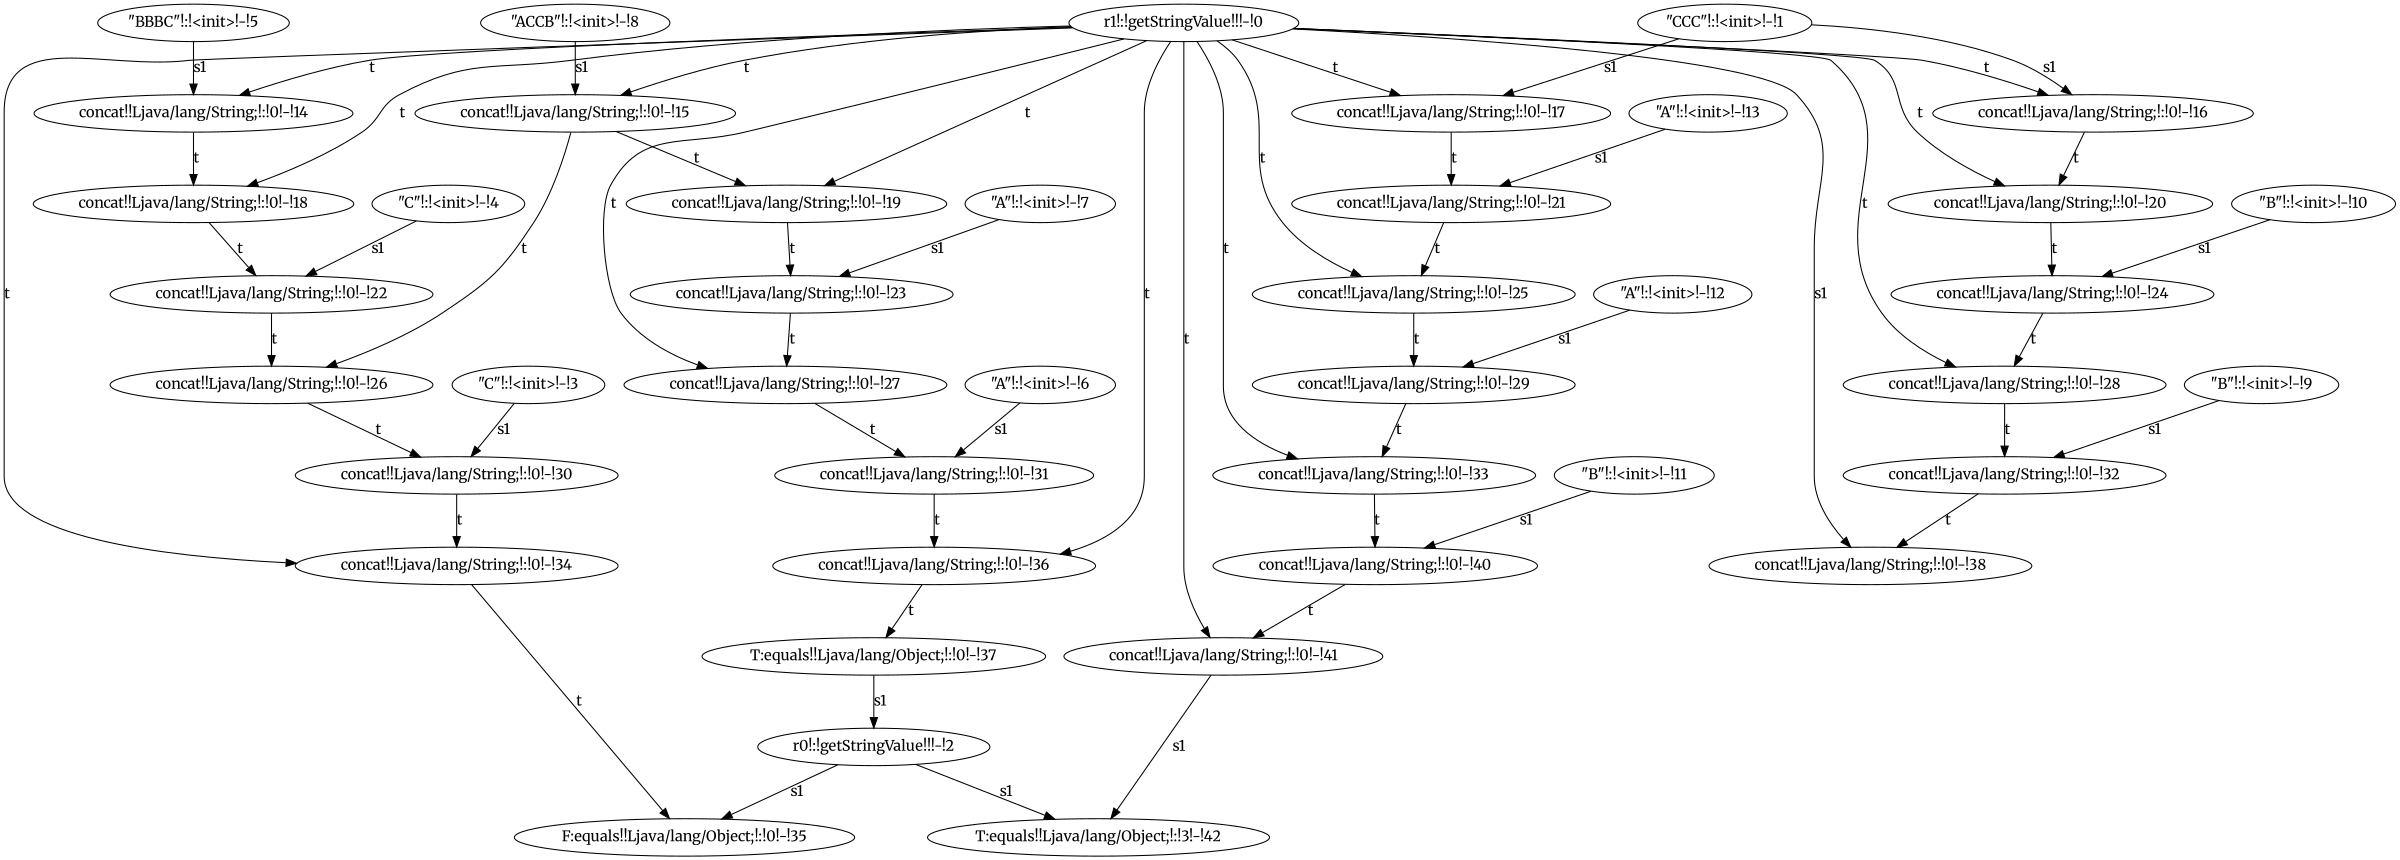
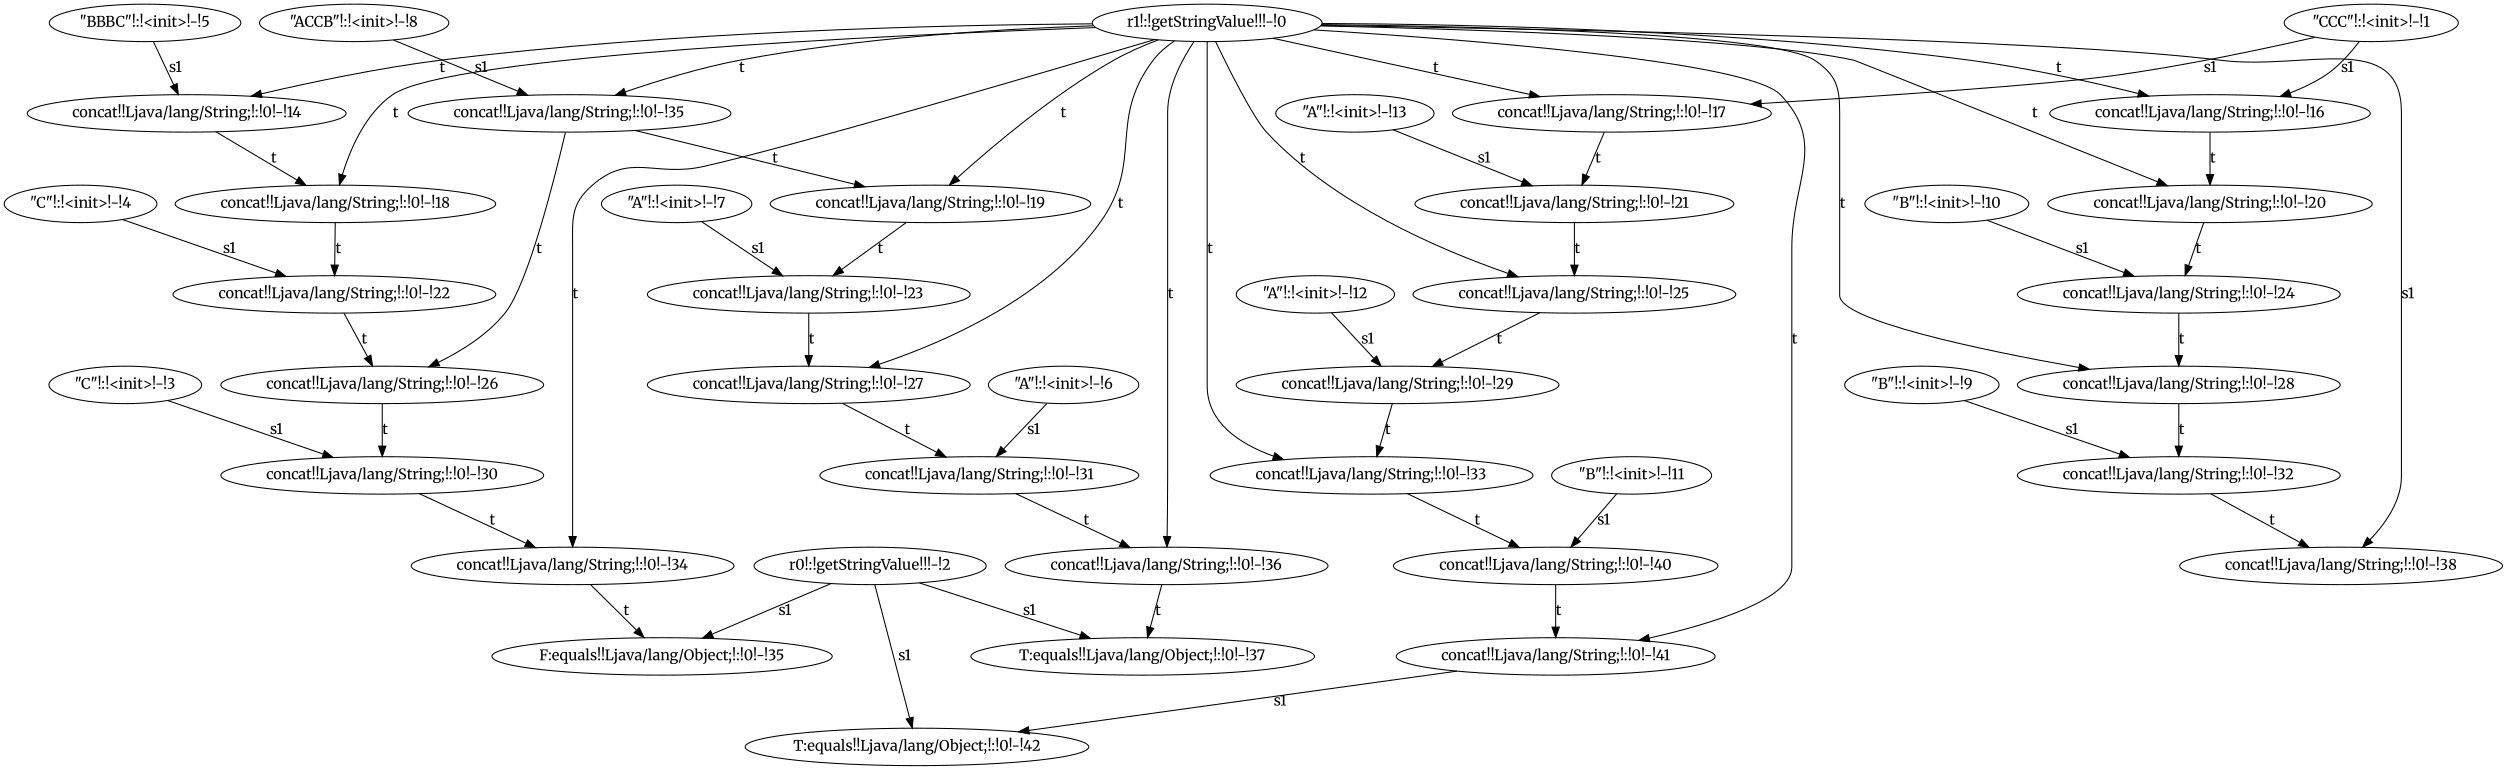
node "concat!!Ljava/lang/String;!:!0!-!15": label "concat!!Ljava/lang/String;!:!0!-!15" -> "concat!!Ljava/lang/String;!:!0!-!35"
edge "T:equals!!Ljava/lang/Object;!:!0!-!37" -> "r0!:!getStringValue!!!-!2": reversed
node "T:equals!!Ljava/lang/Object;!:!3!-!42": label "T:equals!!Ljava/lang/Object;!:!3!-!42" -> "T:equals!!Ljava/lang/Object;!:!0!-!42"
